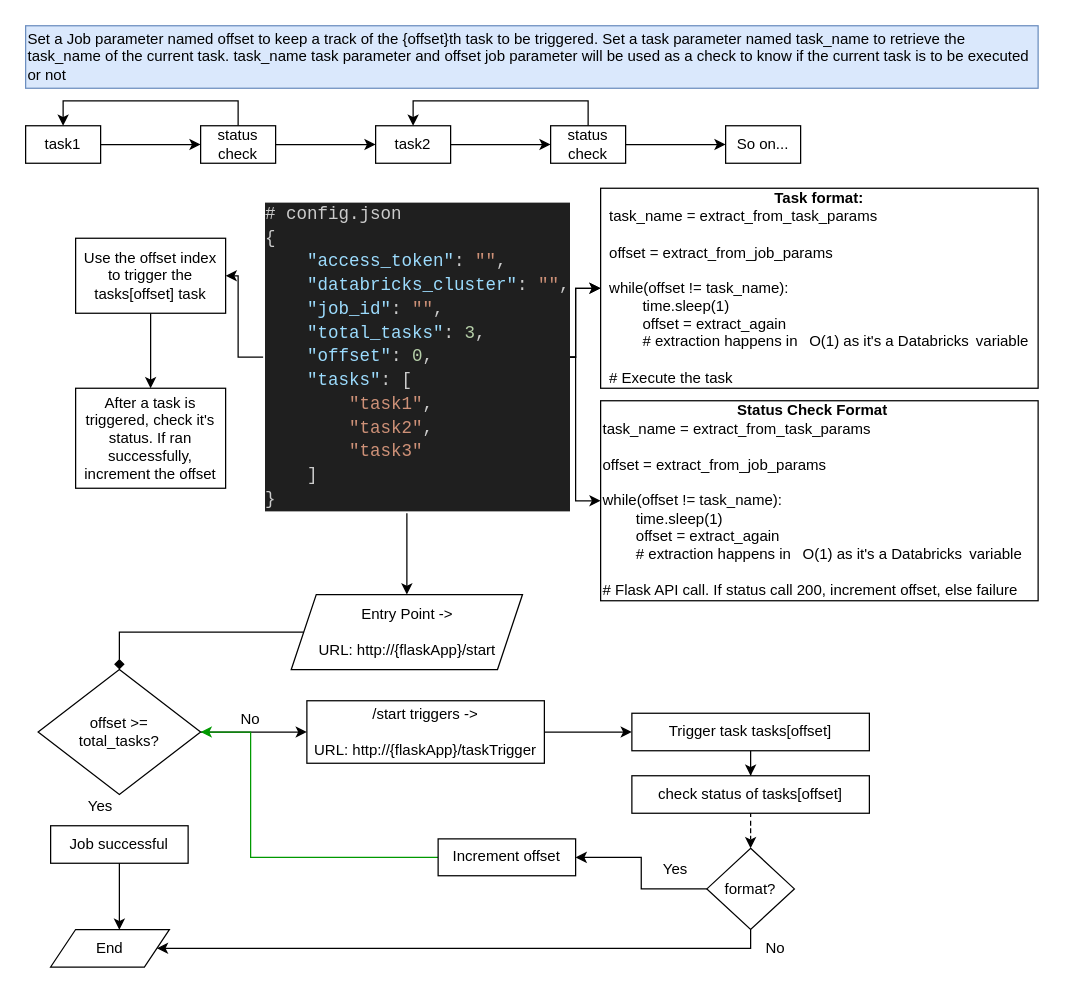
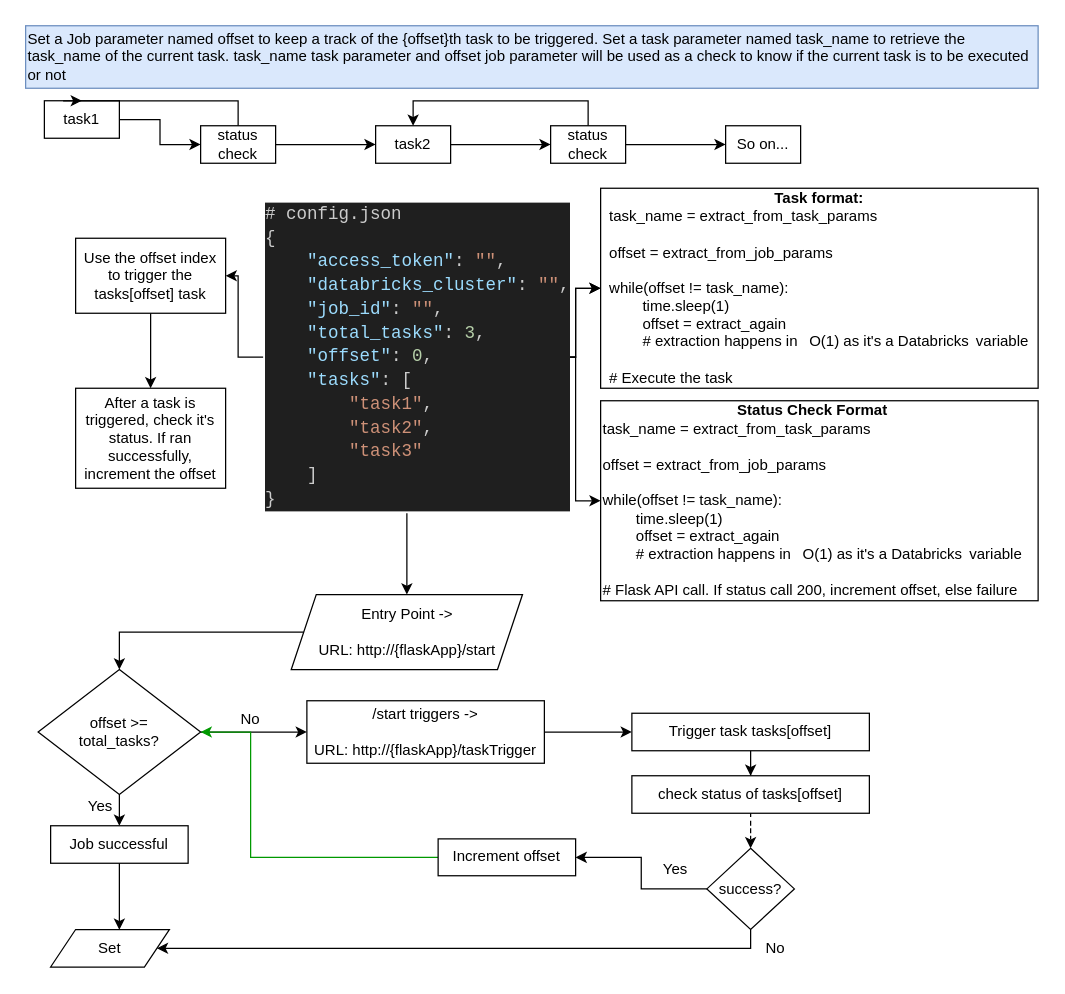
node "task1": moved (63, 144) -> (82, 119)
edge "Entry Point -> URL: http://{flaskApp}/start" -> "offset >= total_tasks?": arrowhead diamond -> classic
edge "offset >= total_tasks?" -> "Job successful": added
node "format?": label "format?" -> "success?"
node "End": label "End" -> "Set"
